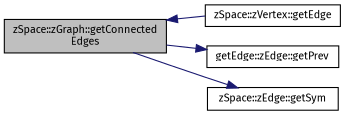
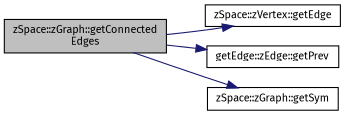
edge "zSpace::zVertex::getEdge" -> "zSpace::zGraph::getConnected Edges": reversed
node "zSpace::zEdge::getSym": label "zSpace::zEdge::getSym" -> "zSpace::zGraph::getSym"
